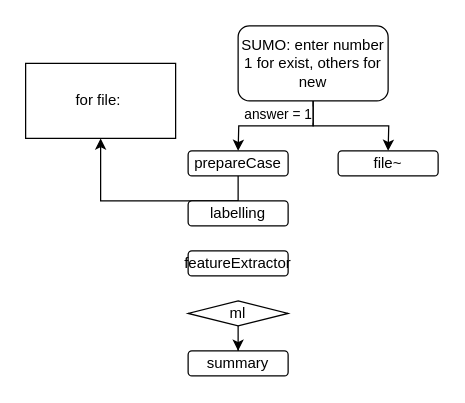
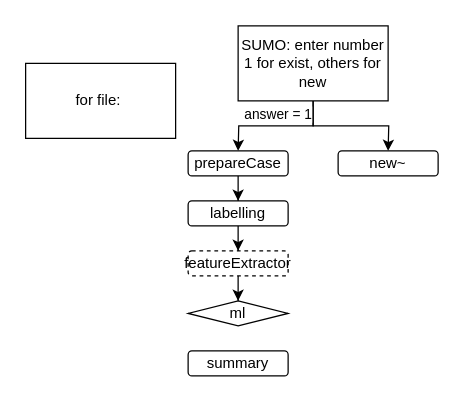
node "SUMO: enter number 1 for exist, others for new": shape rounded rectangle -> rectangle
node "file~": label "file~" -> "new~"
edge "prepareCase" -> "for file:": now "prepareCase" -> "labelling"
edge "labelling" -> "featureExtractor": added
node "featureExtractor": style solid -> dashed
edge "featureExtractor" -> "ml": added
edge "ml" -> "summary": removed
